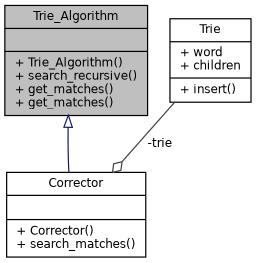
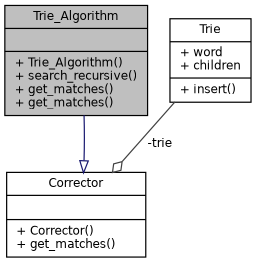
edge "Corrector" -> "Trie_Algorithm": reversed
node "Corrector": text "+ search_matches()" -> "+ get_matches()"
